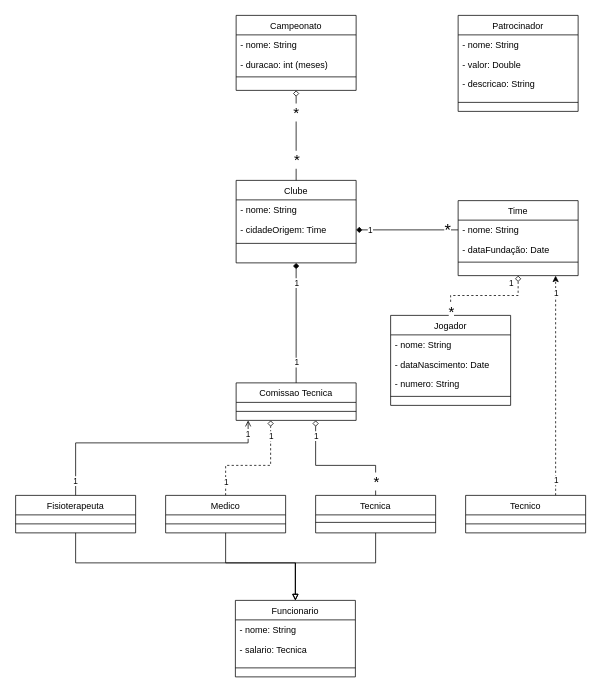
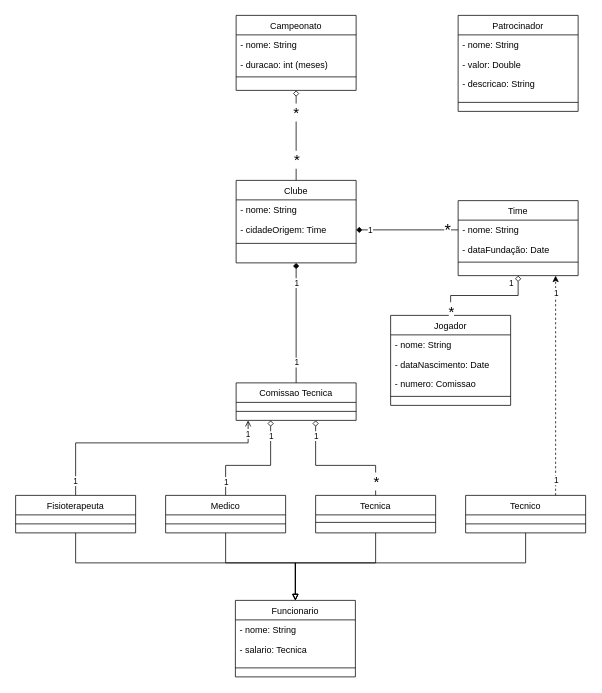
edge "Jogador" -> "Time": style dashed -> solid
node "- numero: String": label "- numero: String" -> "- numero: Comissao"
edge "Medico" -> "Comissao Tecnica": style dashed -> solid
edge "Tecnico" -> "Funcionario": added
